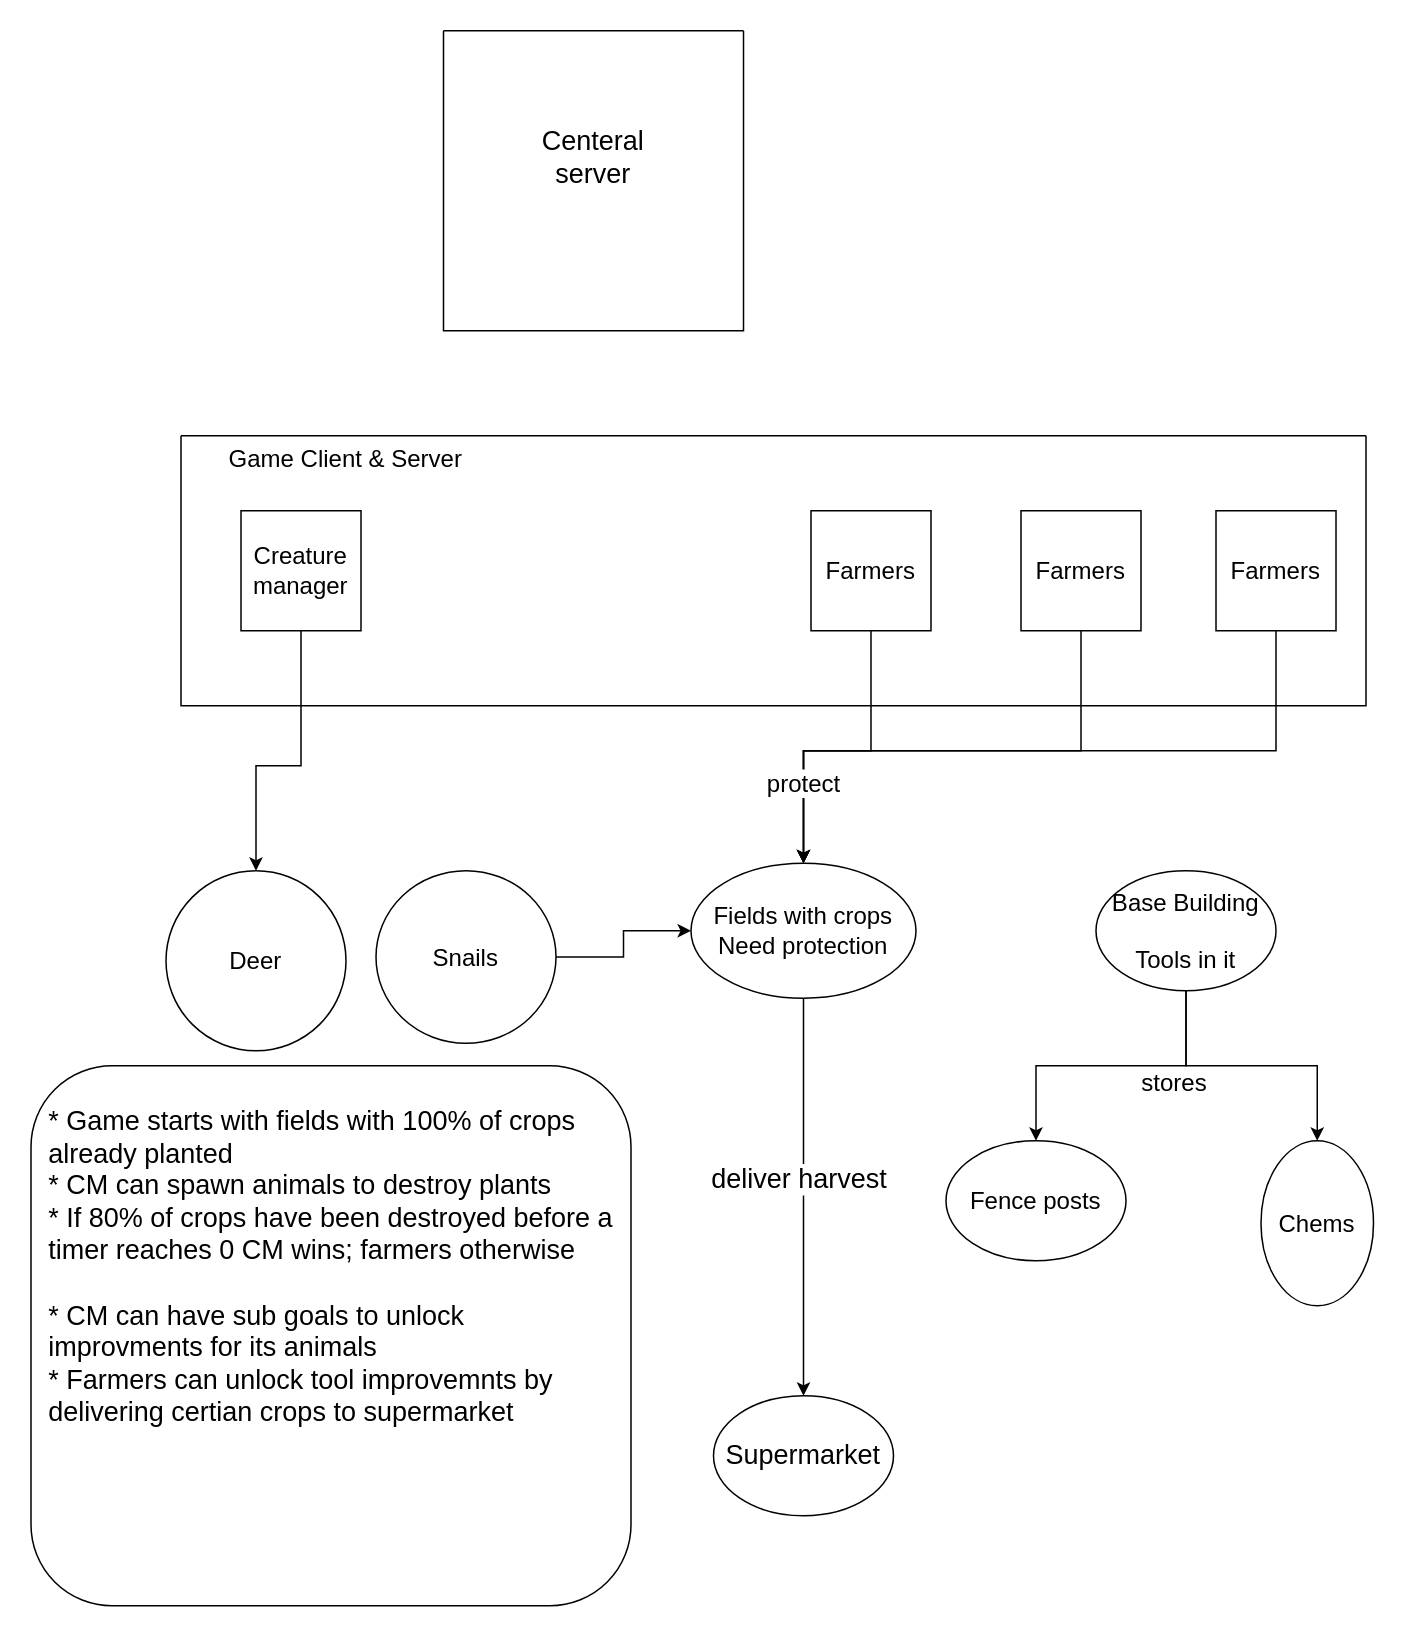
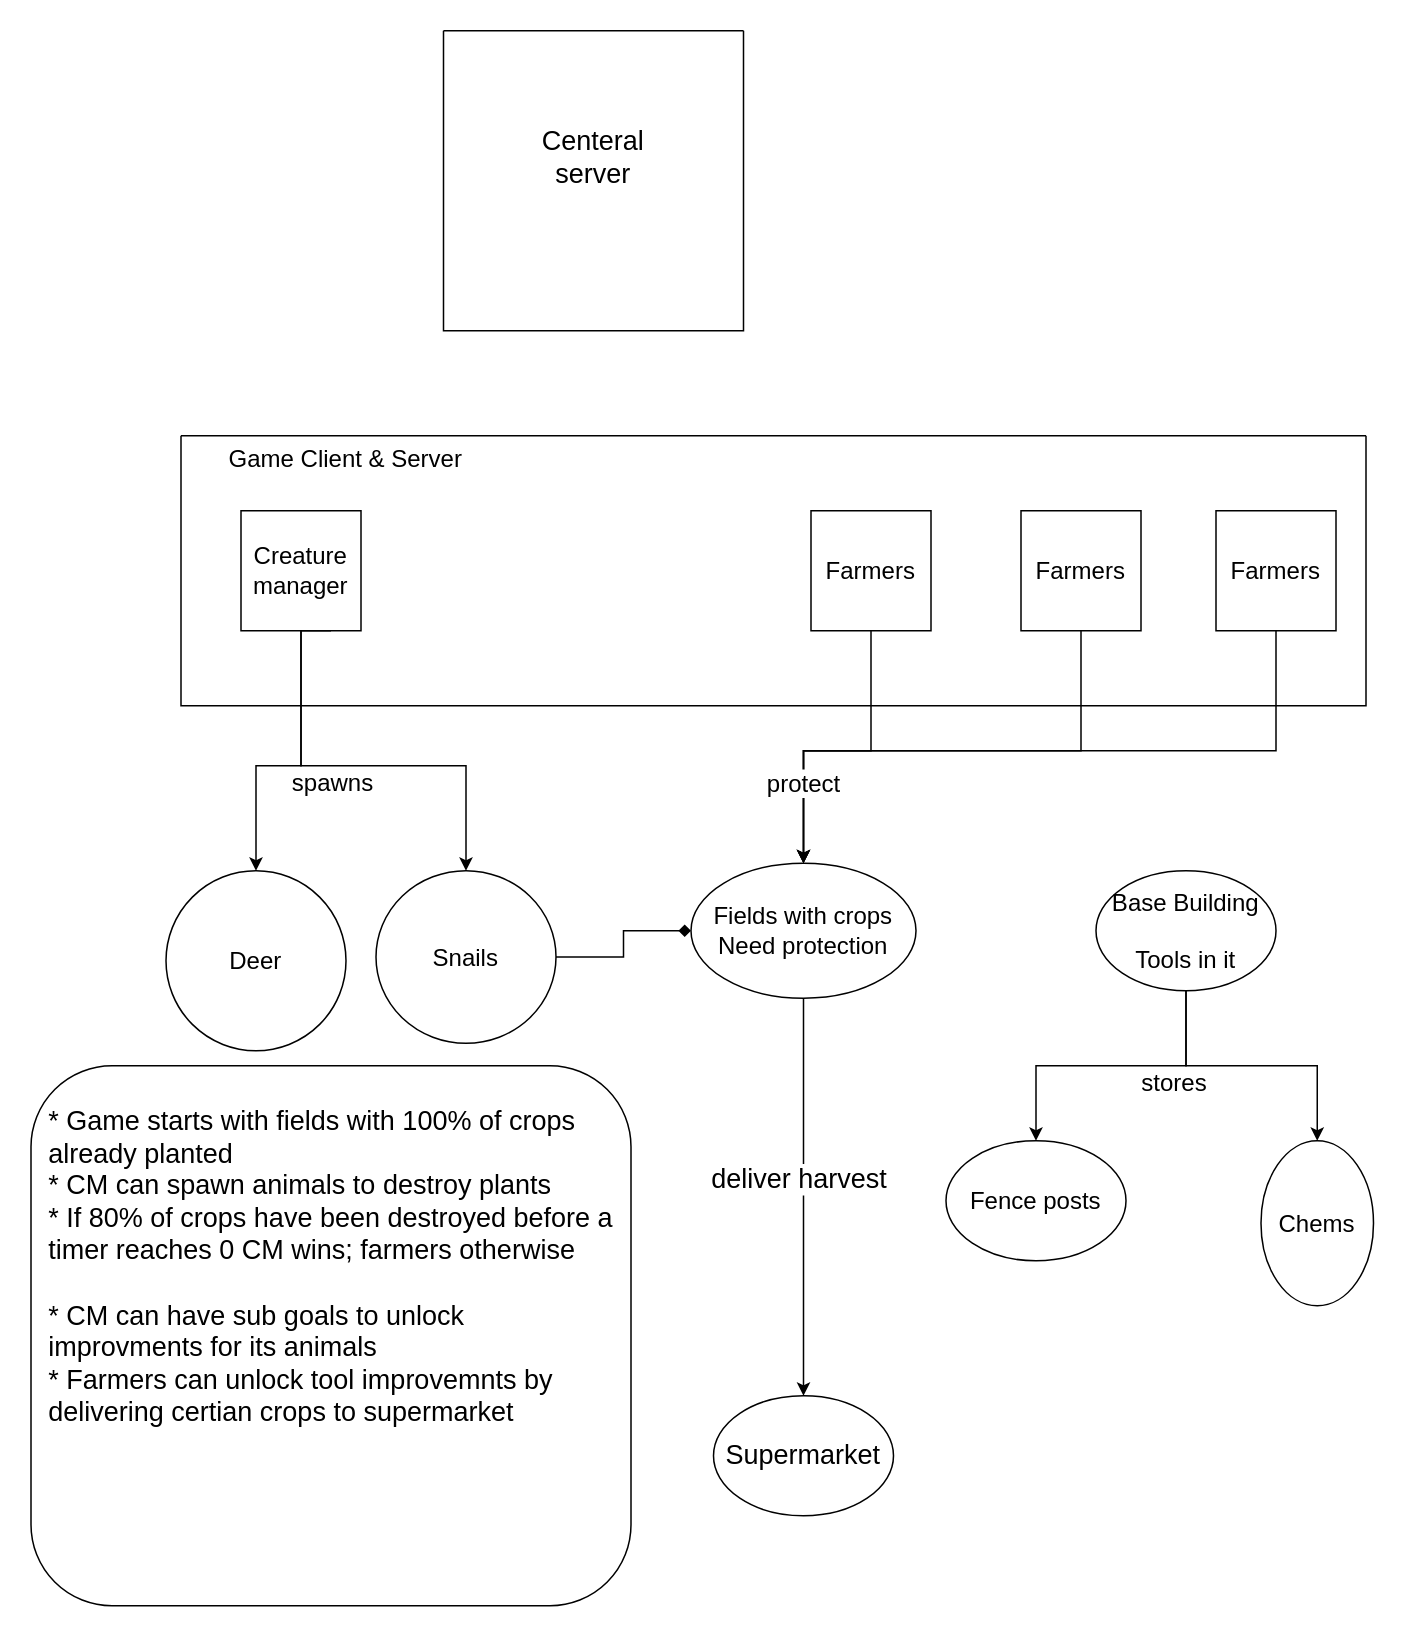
edge "Creature manager" -> "Snails": added, label "spawns"
edge "Snails" -> "Fields with cropsNeed protection": arrowhead classic -> diamond
